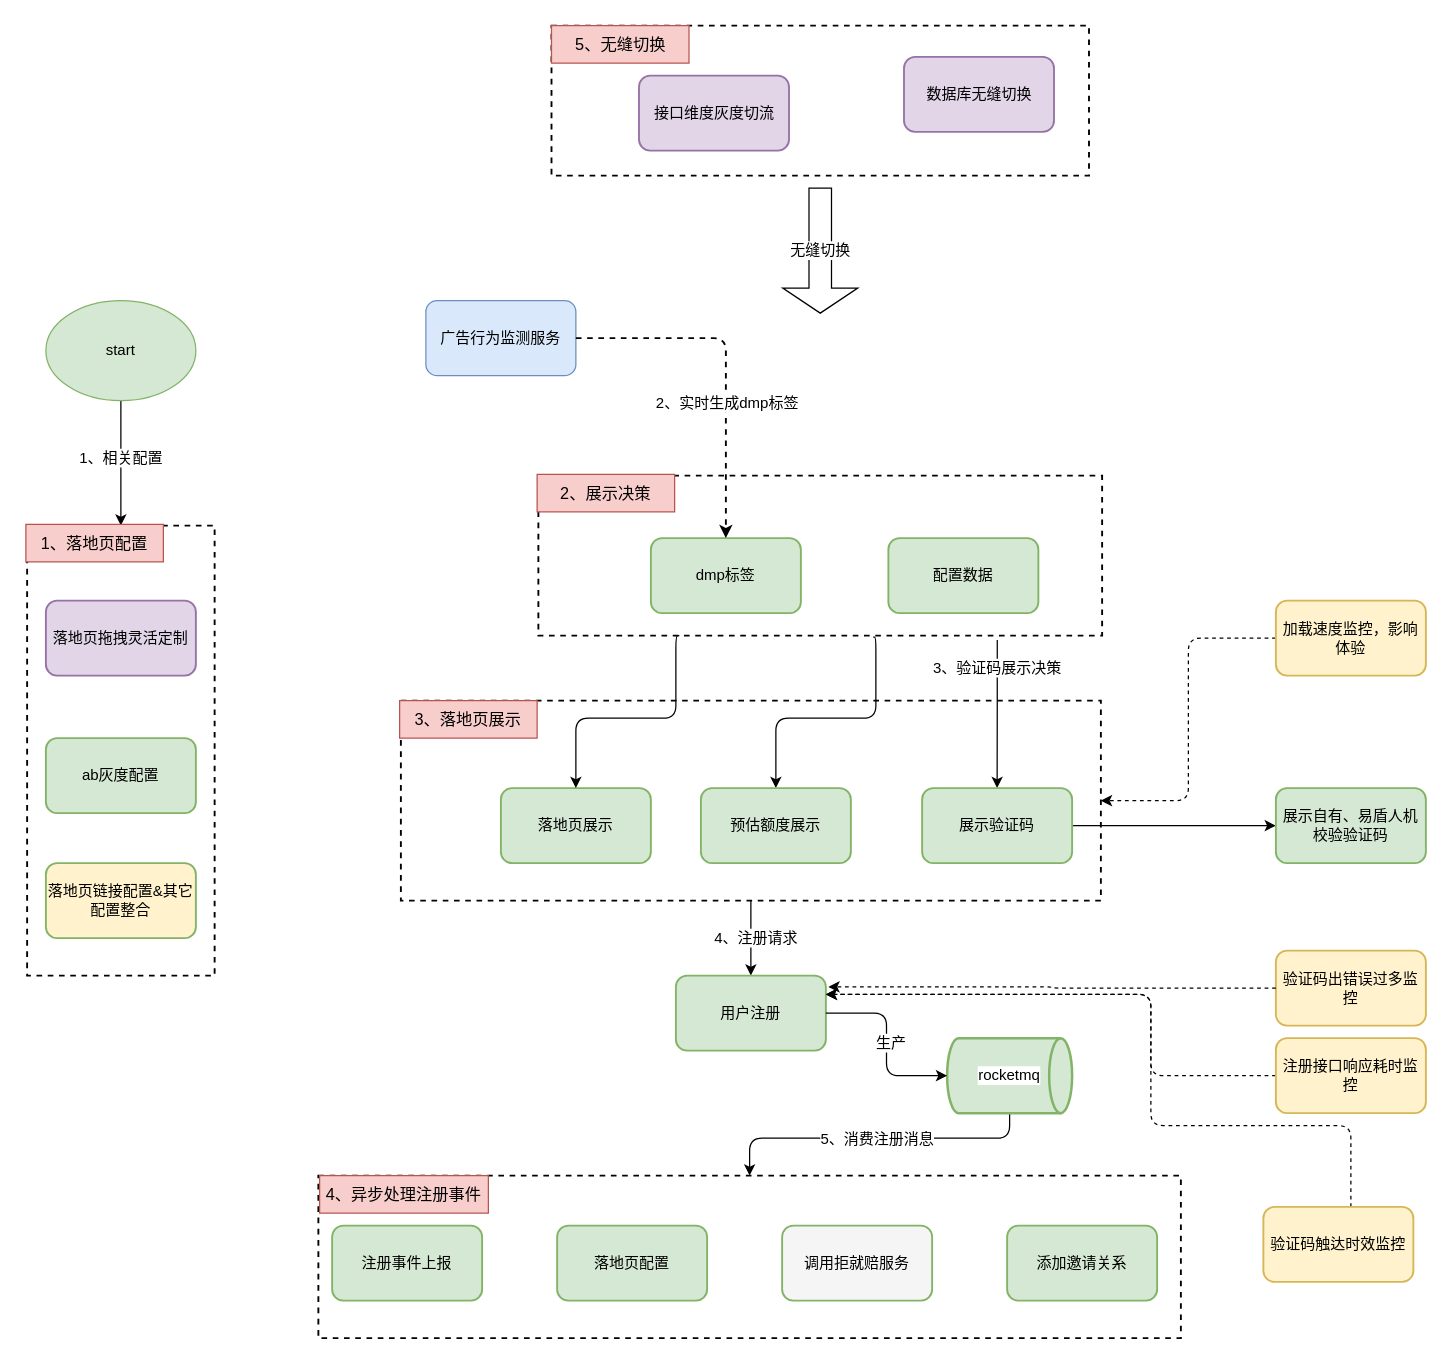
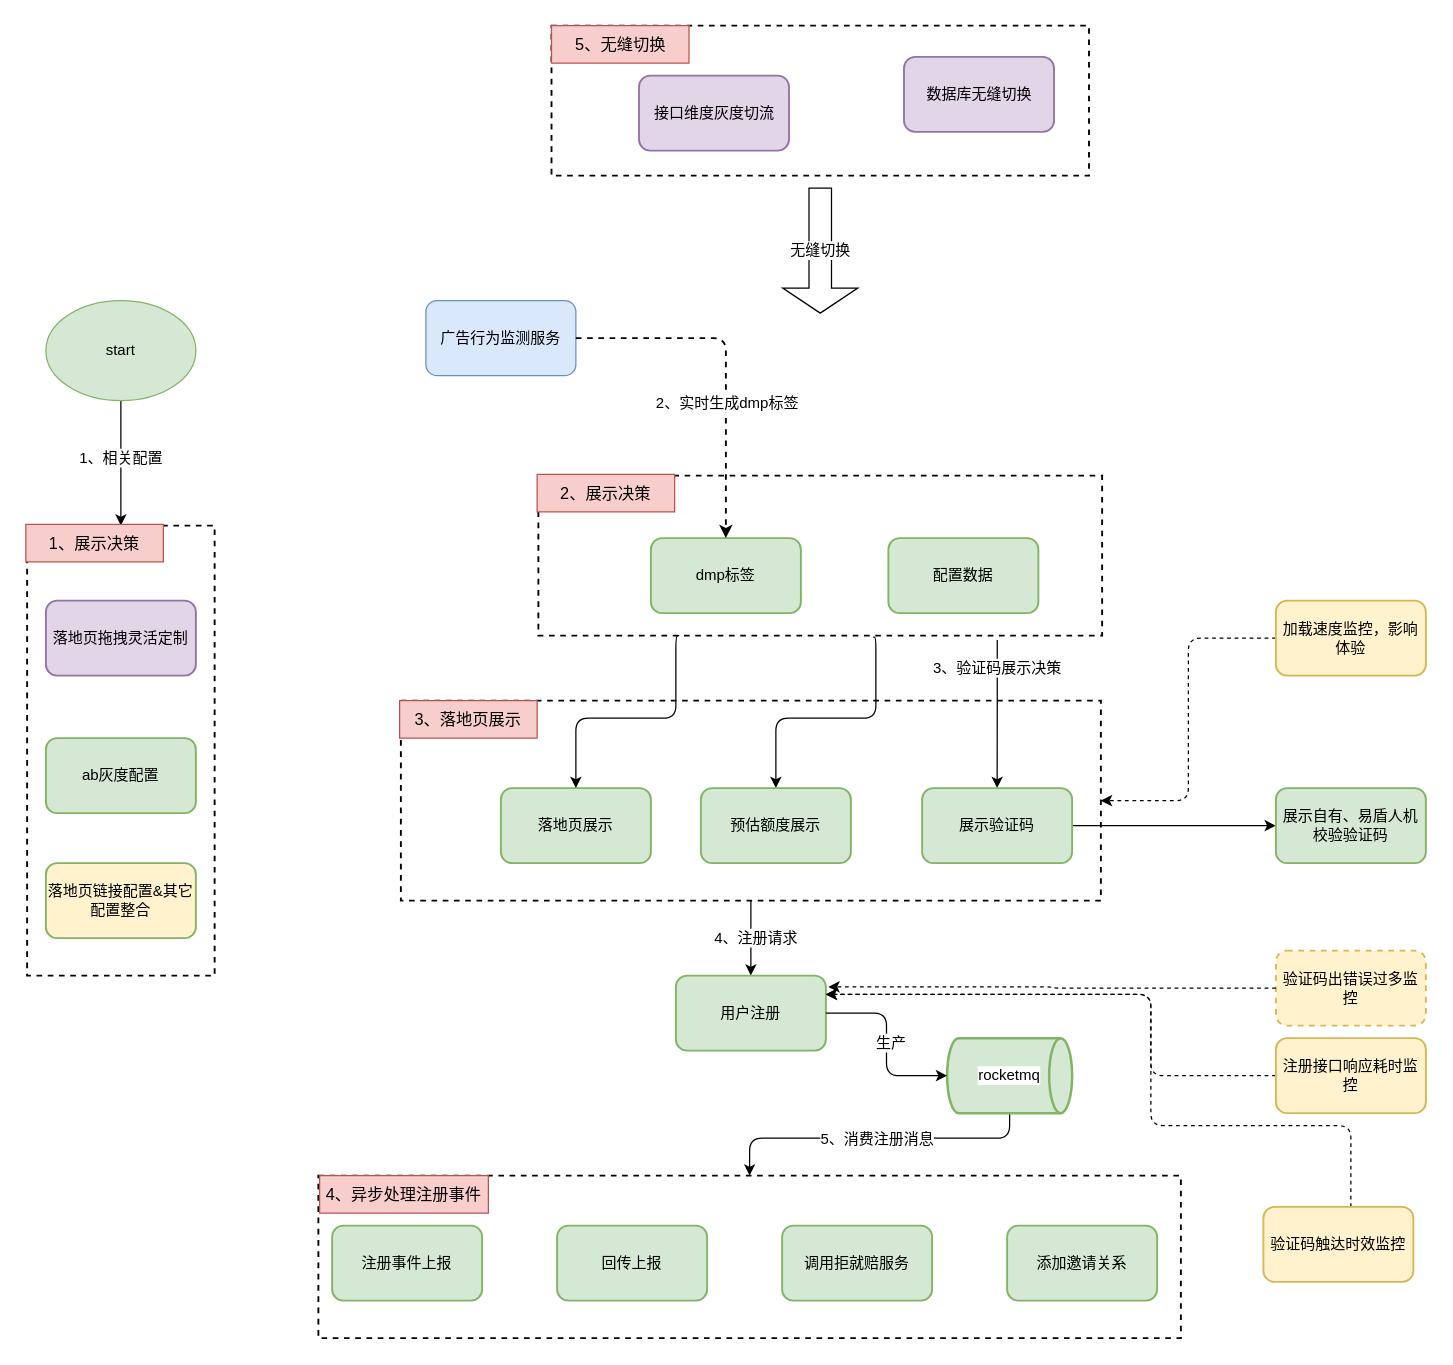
node "1、落地页配置": label "1、落地页配置" -> "1、展示决策"
node "验证码出错误过多监控": style solid -> dashed
node "落地页配置": label "落地页配置" -> "回传上报"
node "调用拒就赔服务": fillcolor #f5f5f5 -> #d5e8d4
